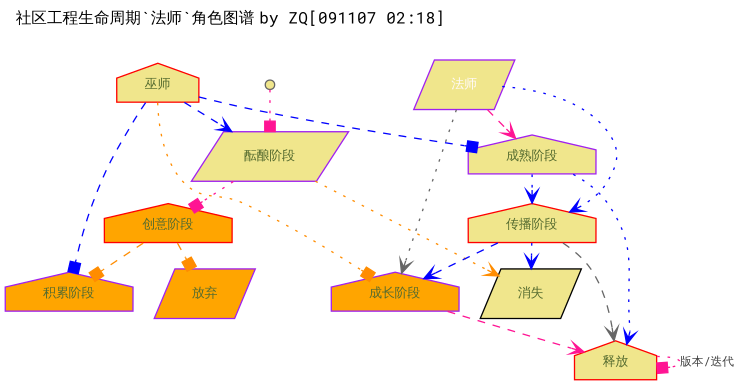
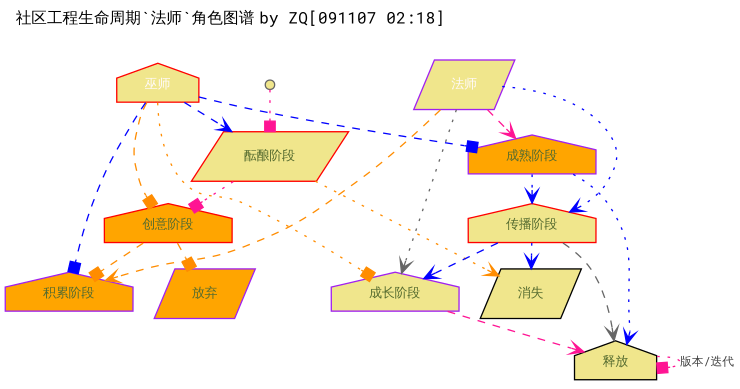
node "巫师": fontcolor darkolivegreen -> snow
edge "巫师" -> "创意阶段": added
node "酝酿阶段": color purple -> red
node "成熟阶段": fillcolor khaki -> orange
edge "法师" -> "积累阶段": added
node "成长阶段": fillcolor orange -> khaki
node "释放": color red -> black
